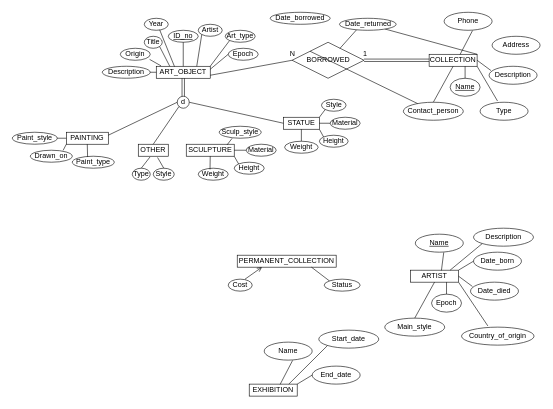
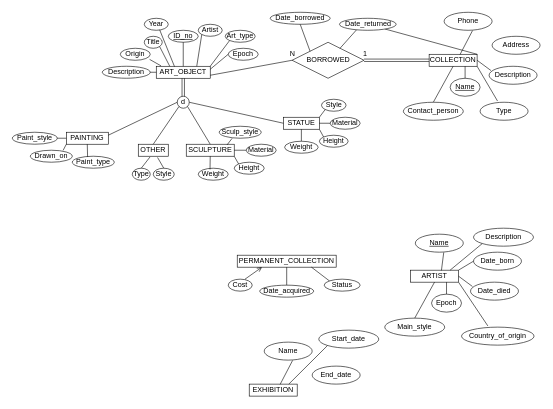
edge "BORROWED" -- "Contact_person": now "BORROWED" -- "Date_borrowed"
edge "d" -- "SCULPTURE": added
edge "PERMANENT_COLLECTION" -- "Date_acquired": added
node "Date_acquired": added
edge "End_date" -- "EXHIBITION": removed
